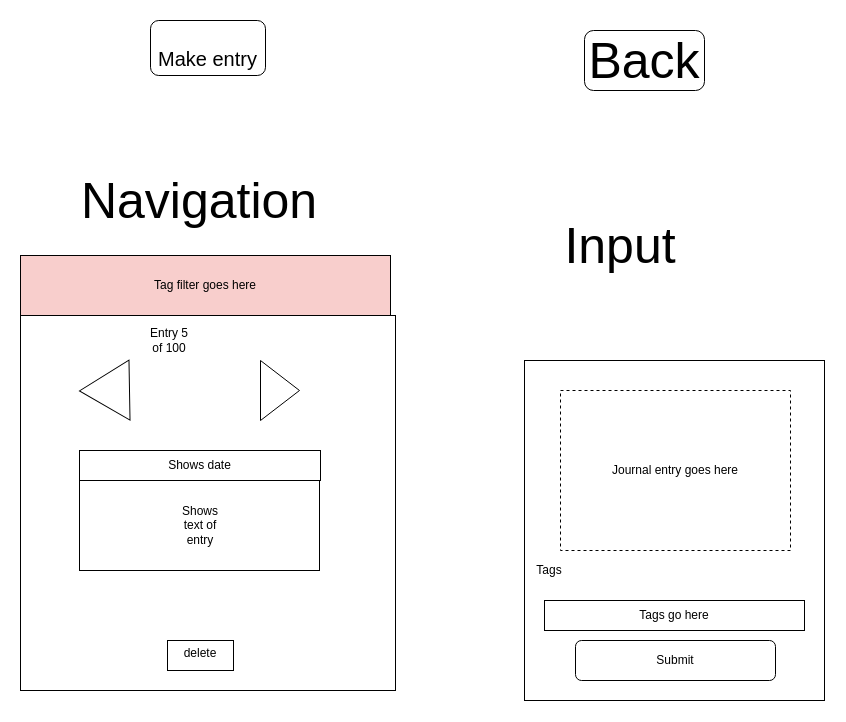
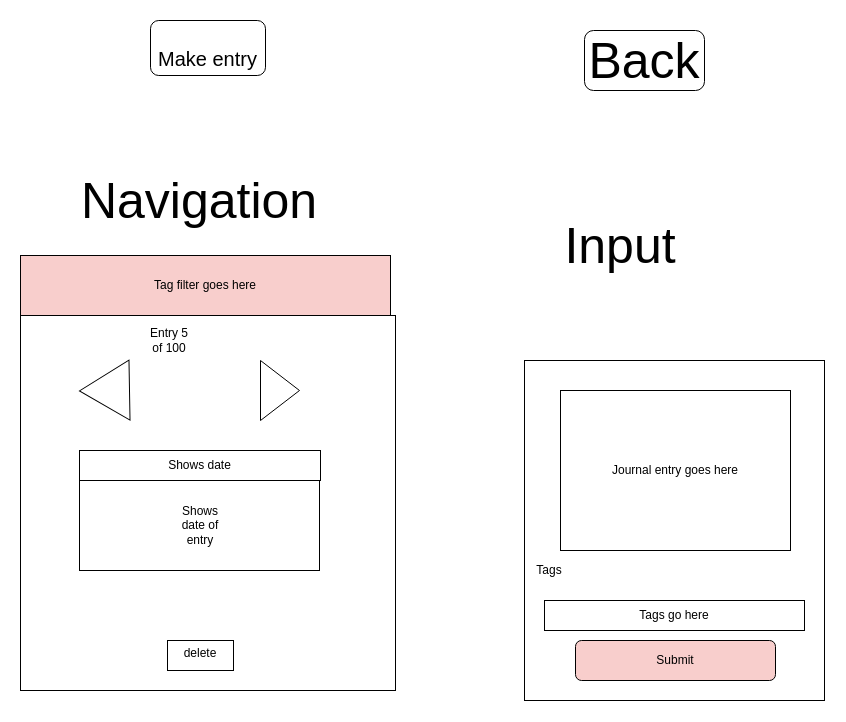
node "Journal entry goes here": style dashed -> solid
node "Shows text of entry": label "Shows text of entry" -> "Shows date of entry"
node "Submit": fillcolor #ffffff -> #f8cecc
